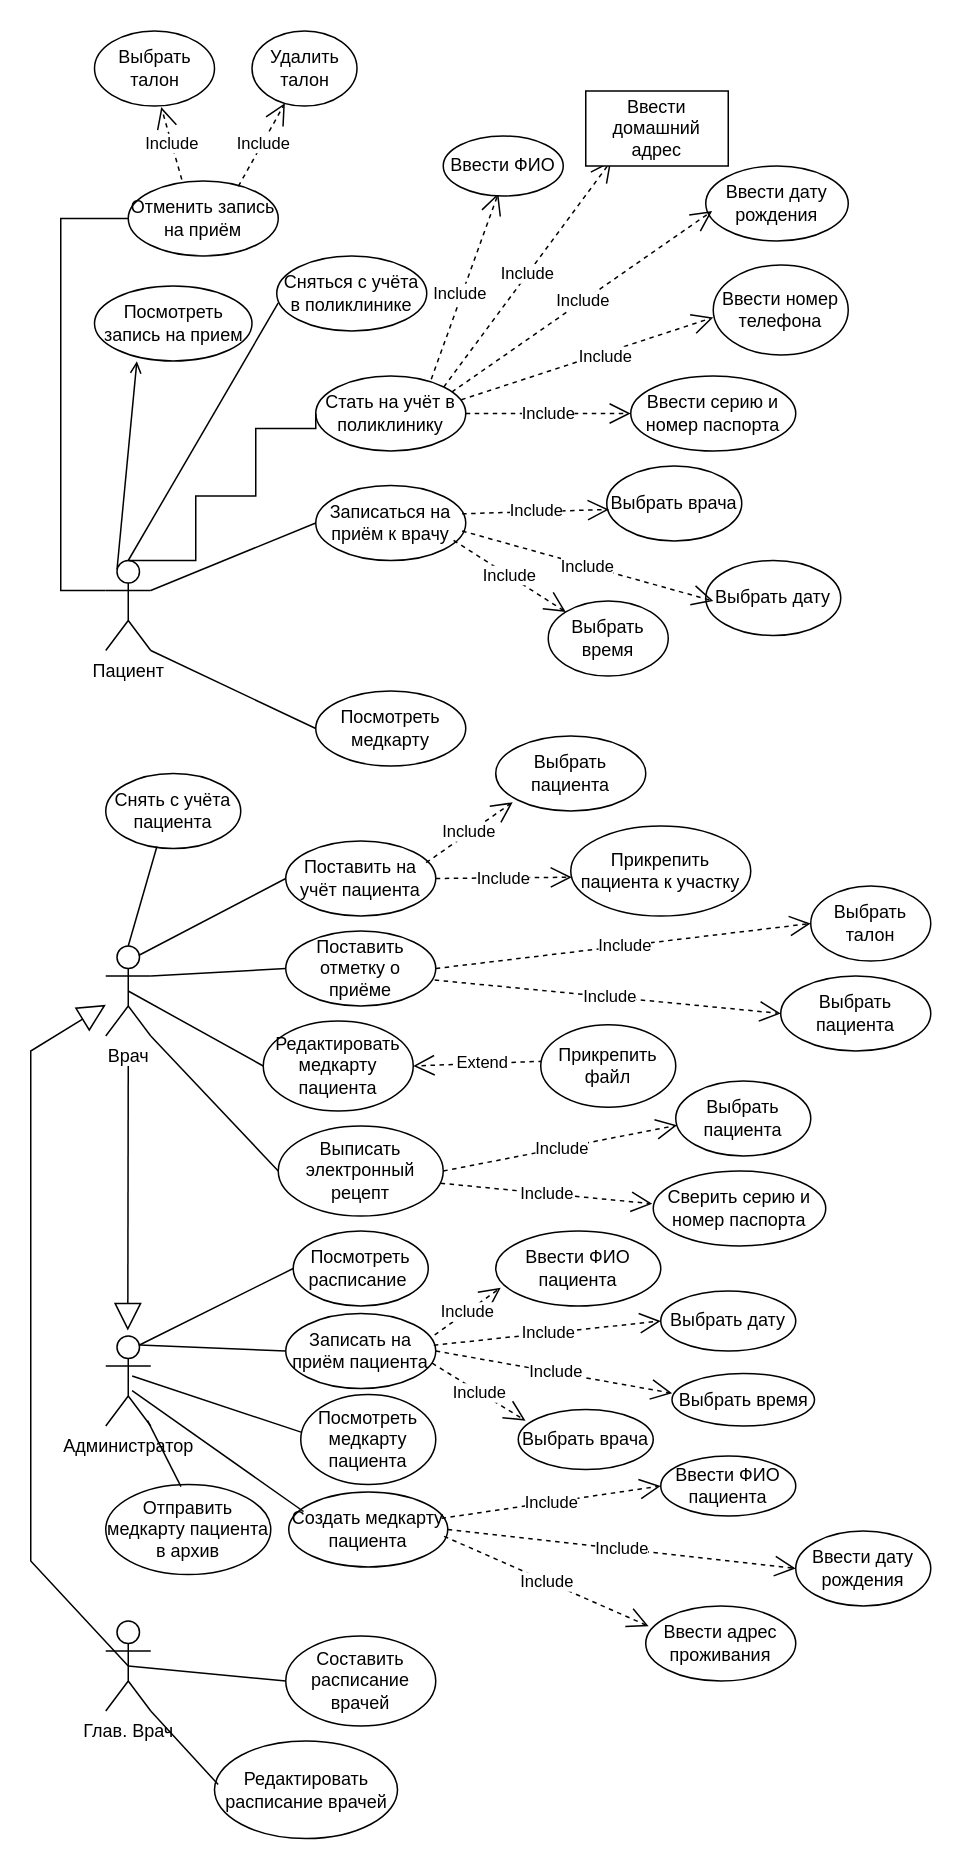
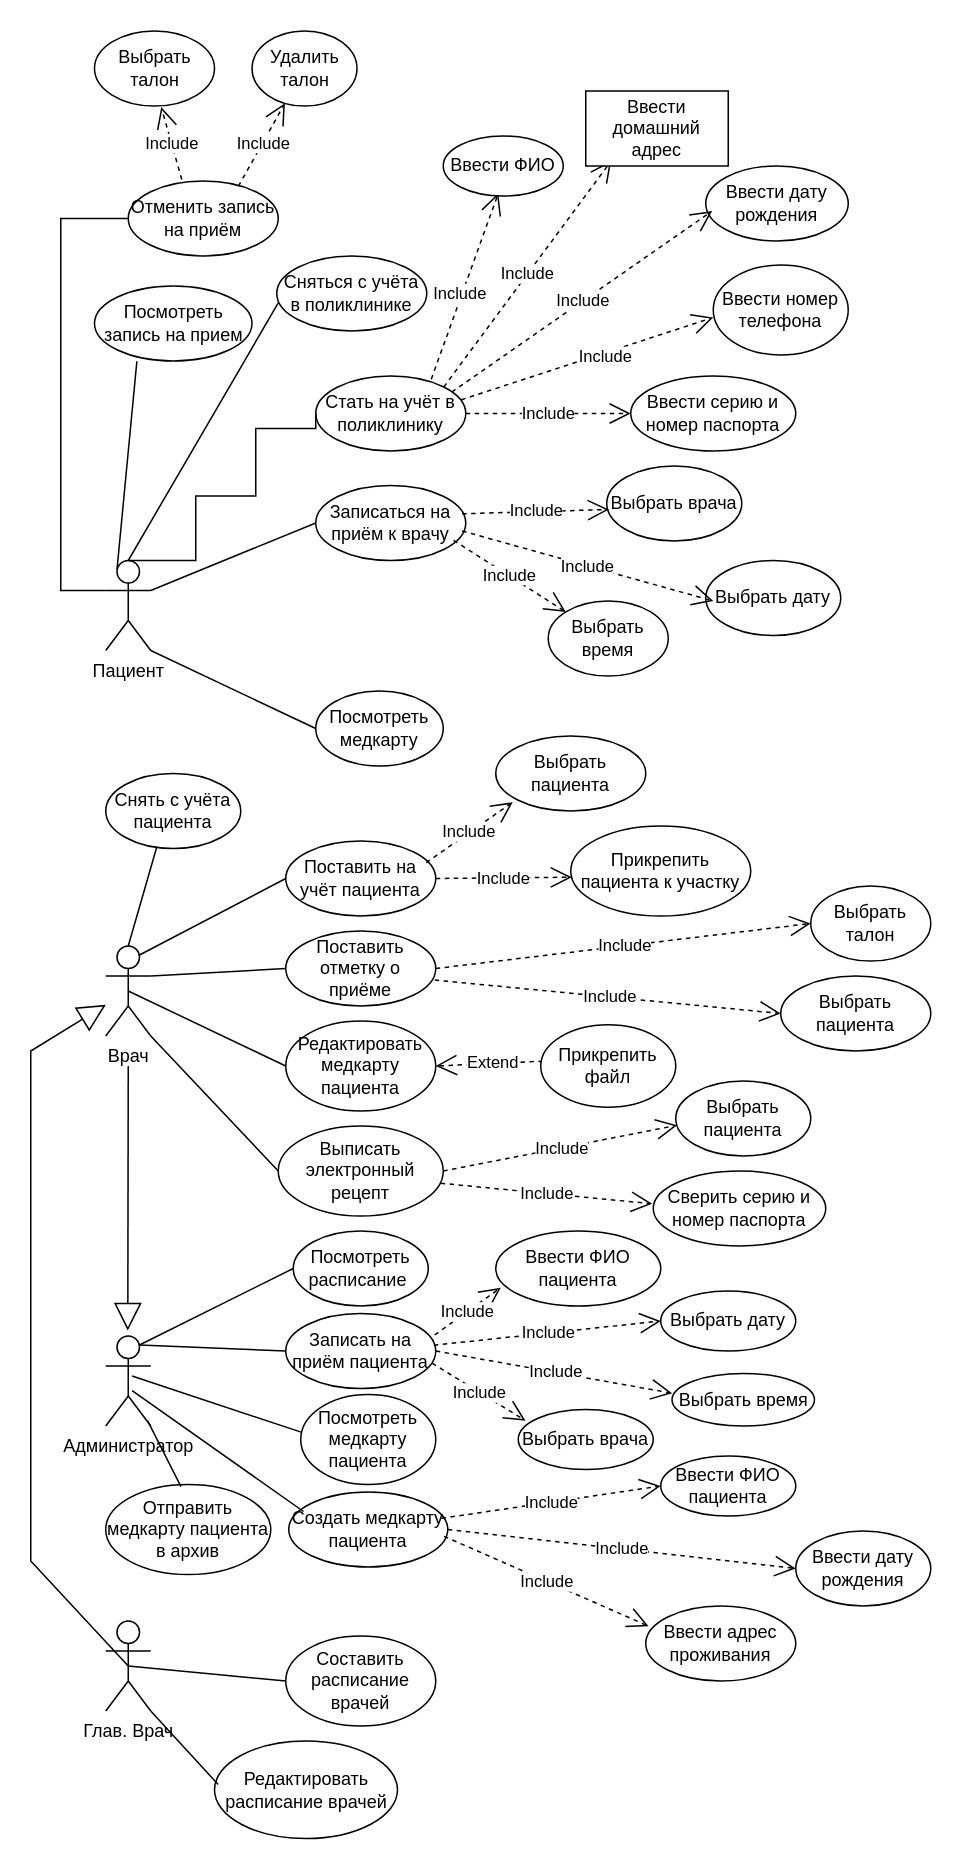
edge "Пациент" -> "Посмотреть запись на прием": arrowhead open -> none
node "Посмотреть медкарту": size 150x75 -> 128x75
node "Редактировать медкарту пациента": moved (338, 1066) -> (361, 1066)
